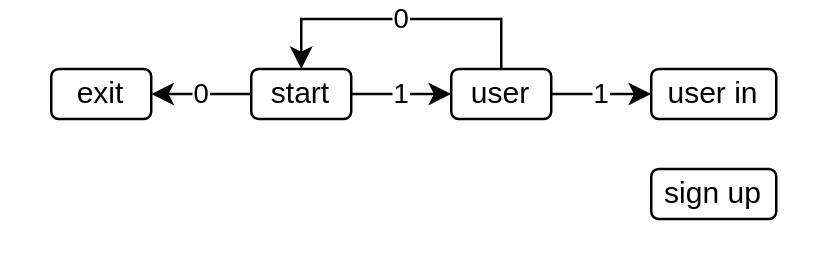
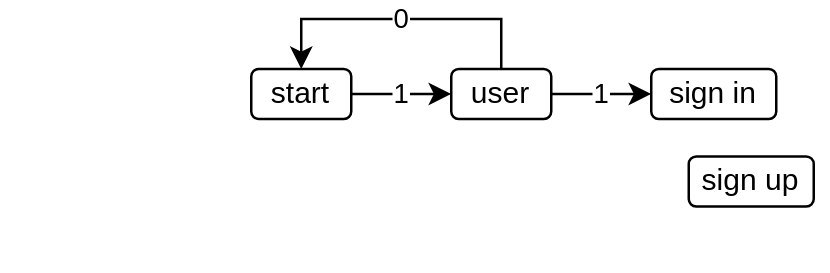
node "exit": removed
edge "start" -> "exit": removed, label "0"
node "user in": label "user in" -> "sign in"
node "sign up": moved (714, 194) -> (751, 181)
